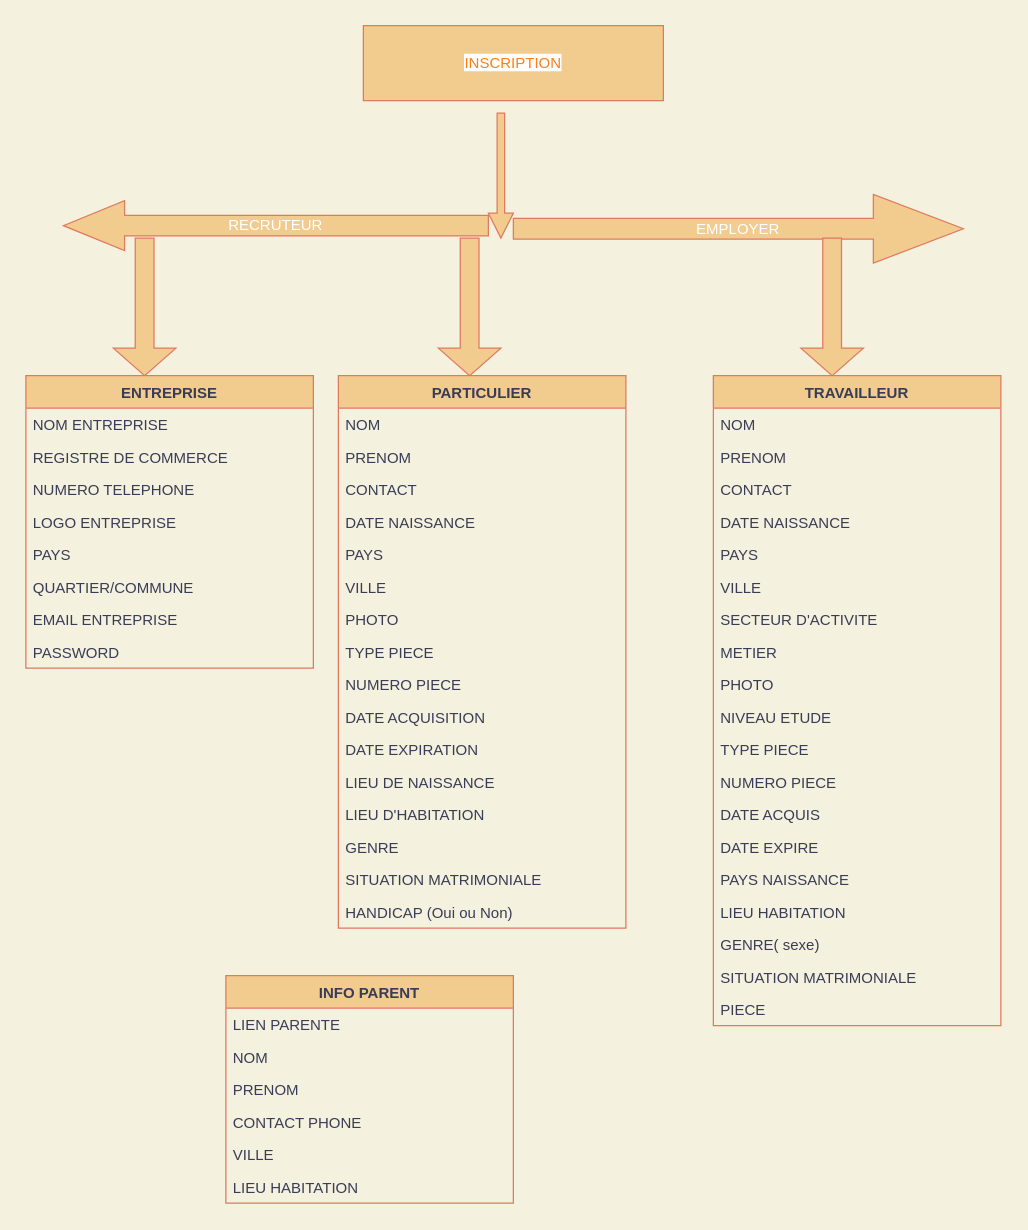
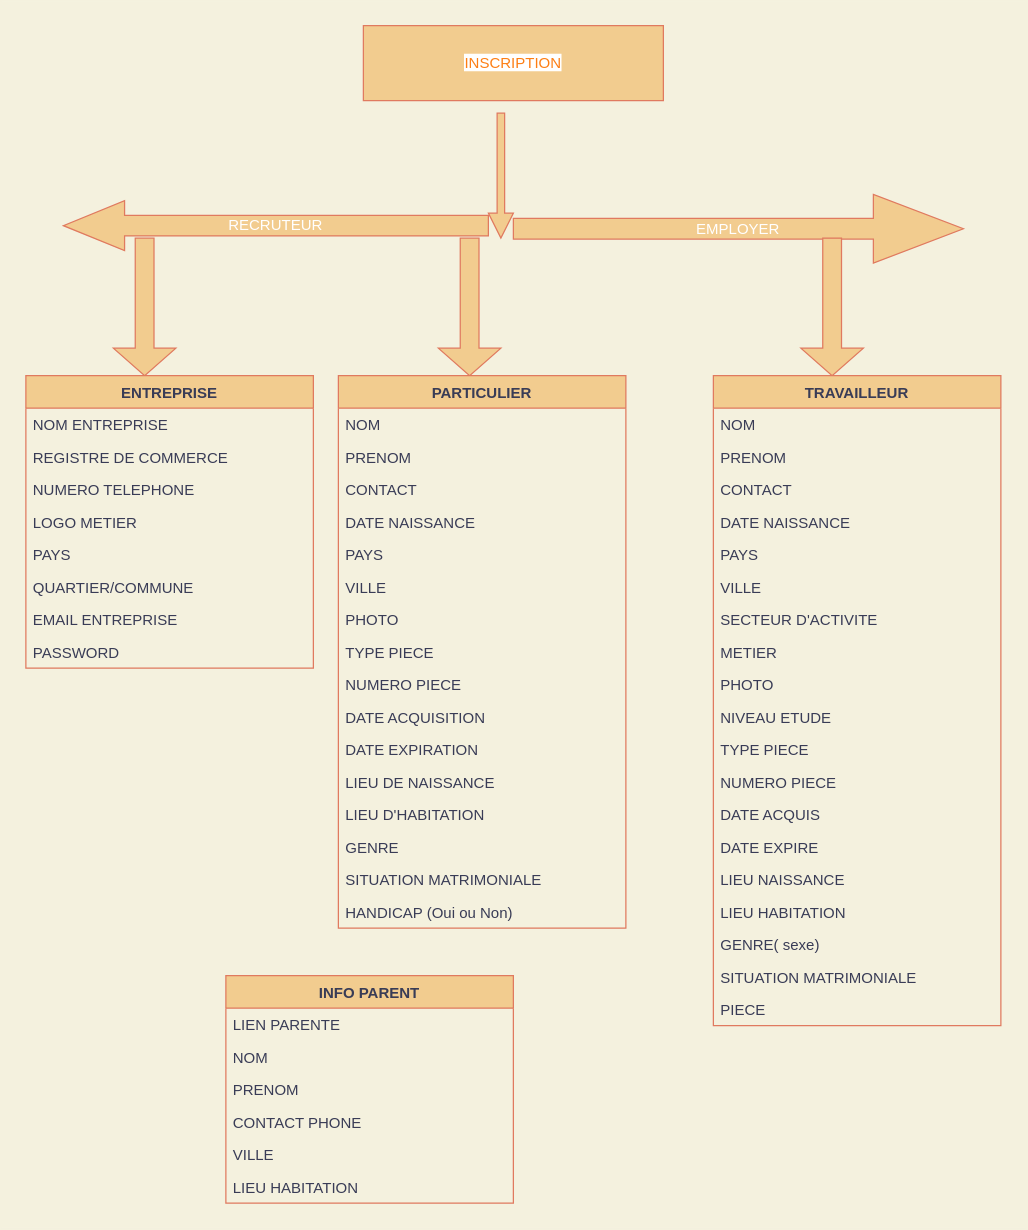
node "LOGO ENTREPRISE": label "LOGO ENTREPRISE" -> "LOGO METIER"
node "PAYS NAISSANCE": label "PAYS NAISSANCE" -> "LIEU NAISSANCE"
